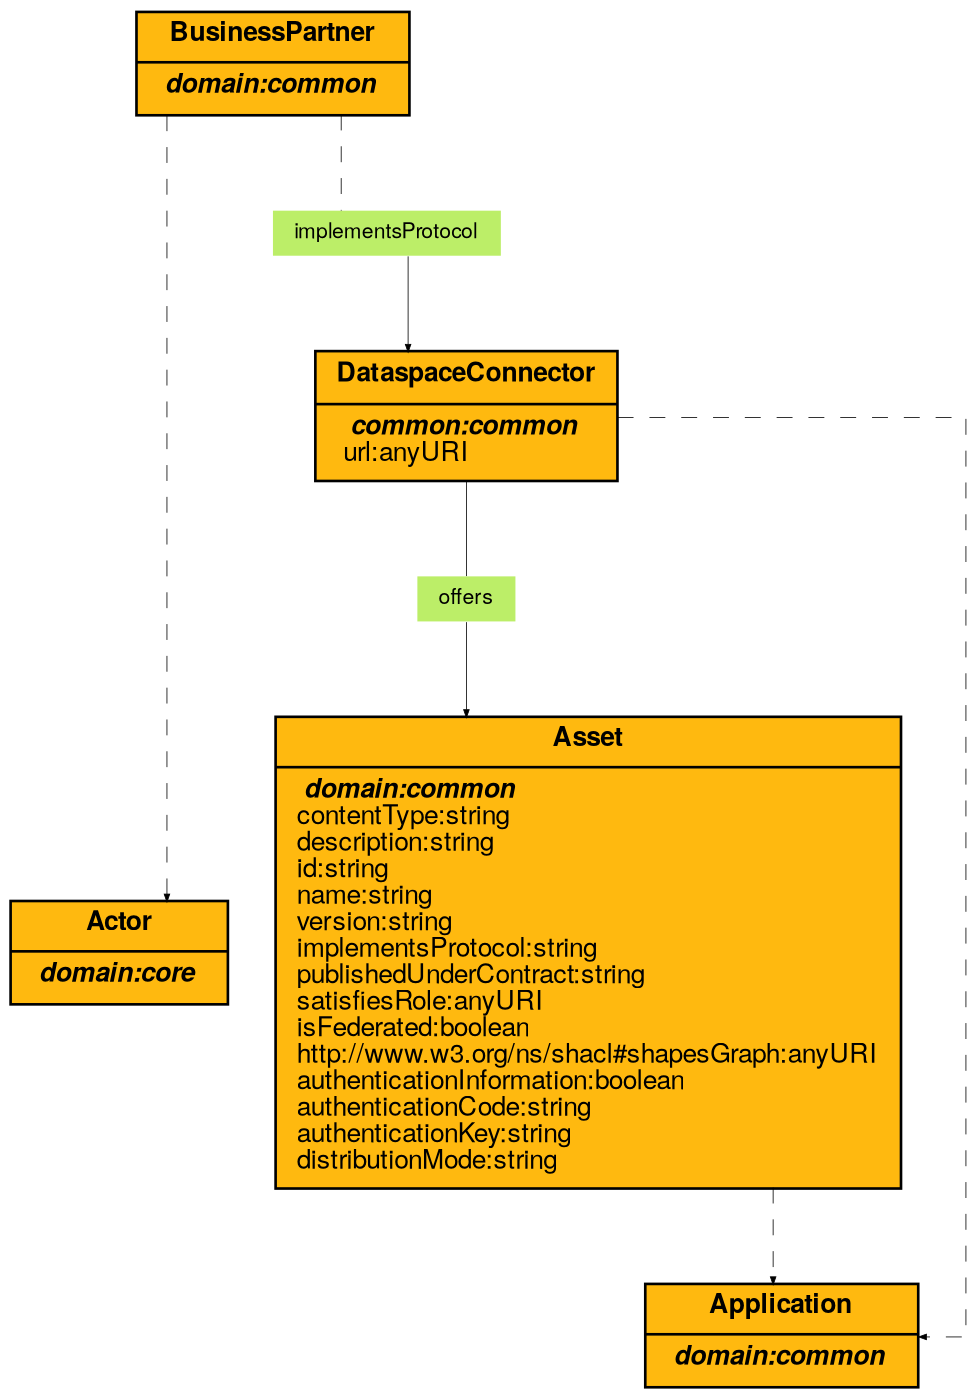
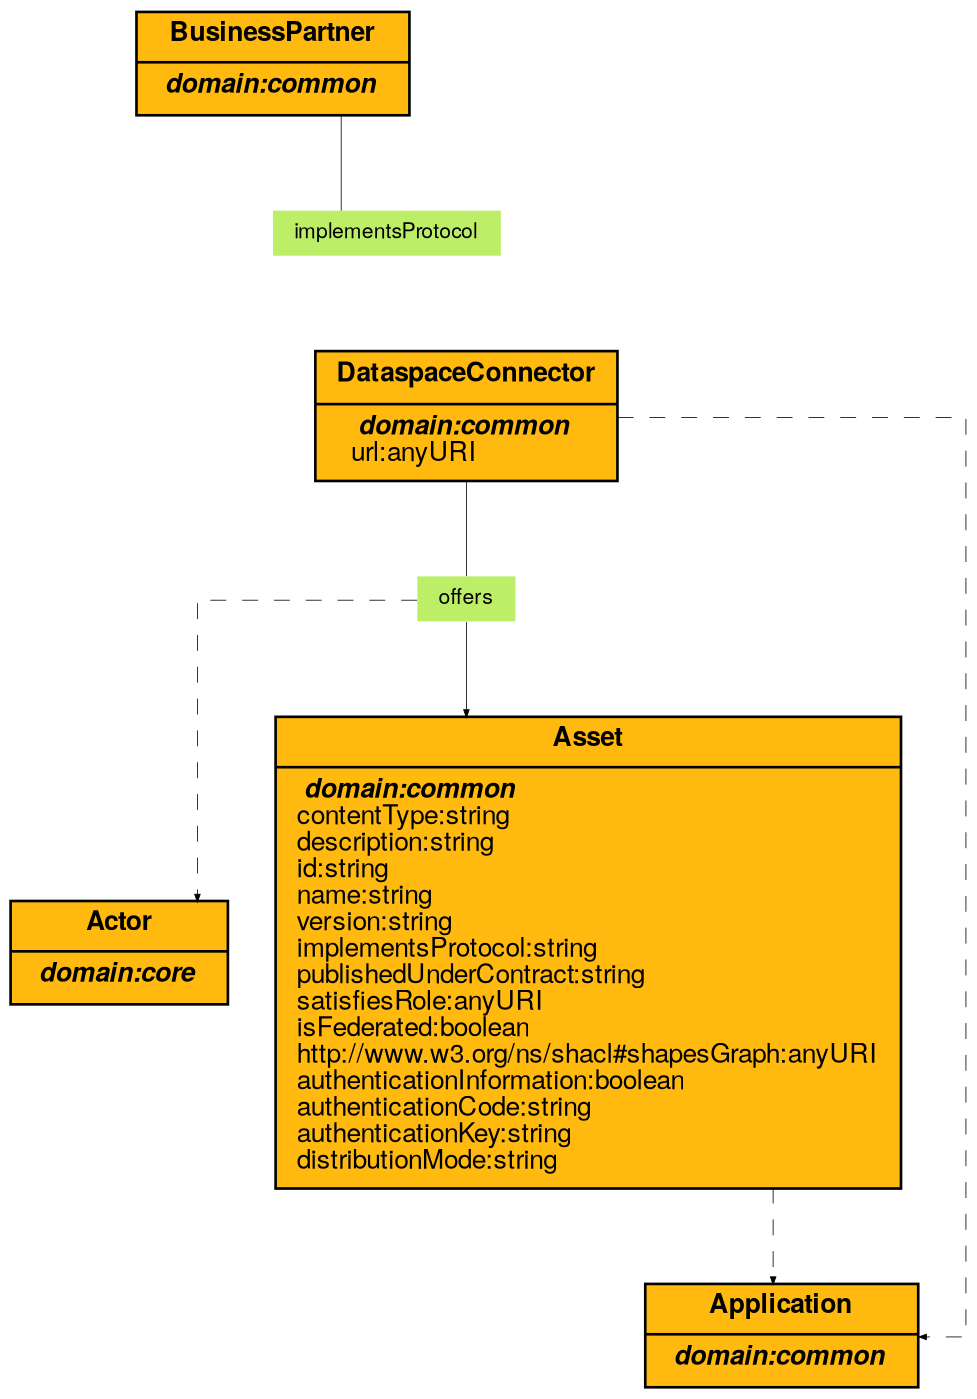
edge "BusinessPartner" -- "implementsProtocol": style dashed -> solid
edge "implementsProtocol" -> "DataspaceConnector": removed
node "DataspaceConnector": text "common:common" -> "domain:common"
edge "BusinessPartner" -> "Actor": now "offers" -> "Actor"
